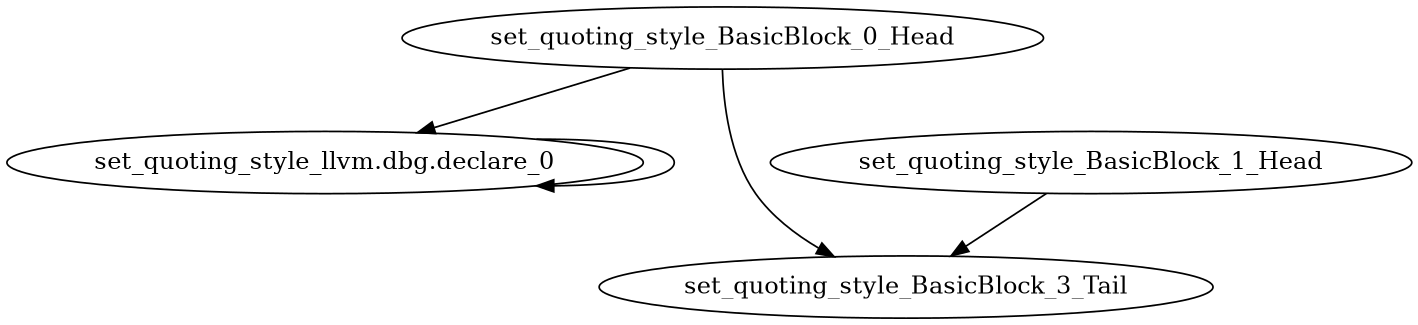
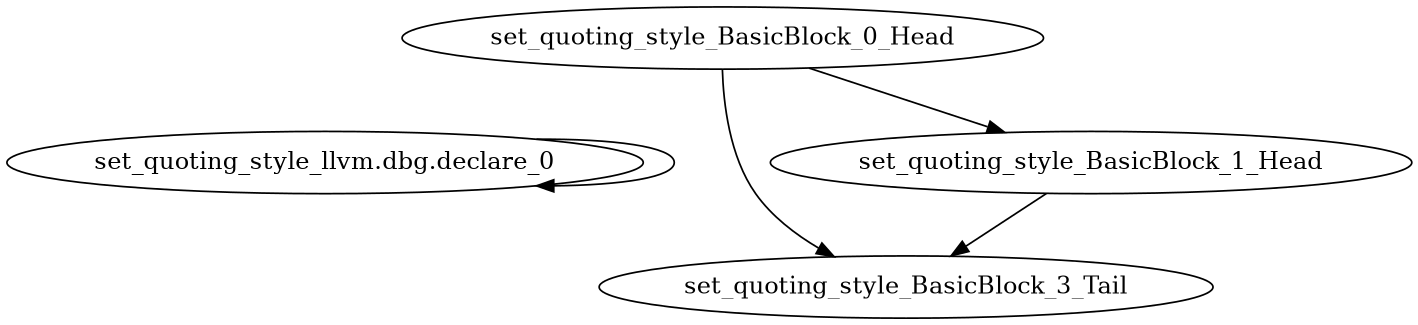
edge "set_quoting_style_BasicBlock_0_Head" -> "set_quoting_style_llvm.dbg.declare_0": now "set_quoting_style_BasicBlock_0_Head" -> "set_quoting_style_BasicBlock_1_Head"
